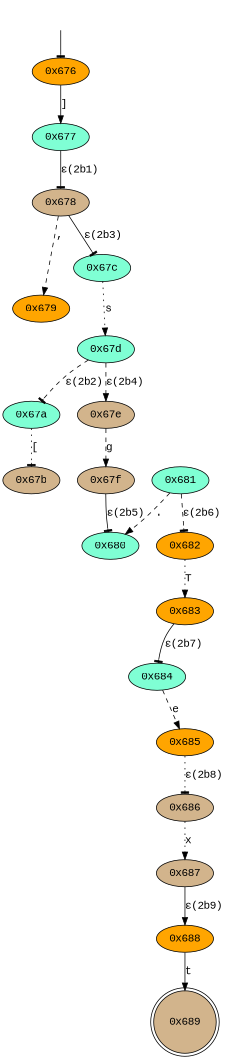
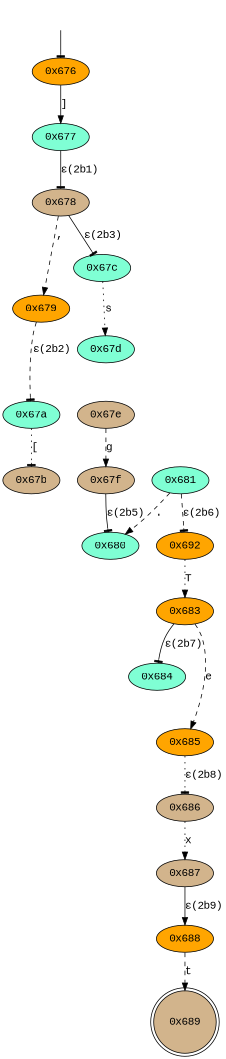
edge "0x67d" -> "0x67a": now "0x679" -> "0x67a"
edge "0x67d" -> "0x67e": removed, label "ε(2b4)"
node "0x682": label "0x682" -> "0x692"
edge "0x684" -> "0x685": now "0x683" -> "0x685"
edge "0x688" -> "0x689": style solid -> dashed
